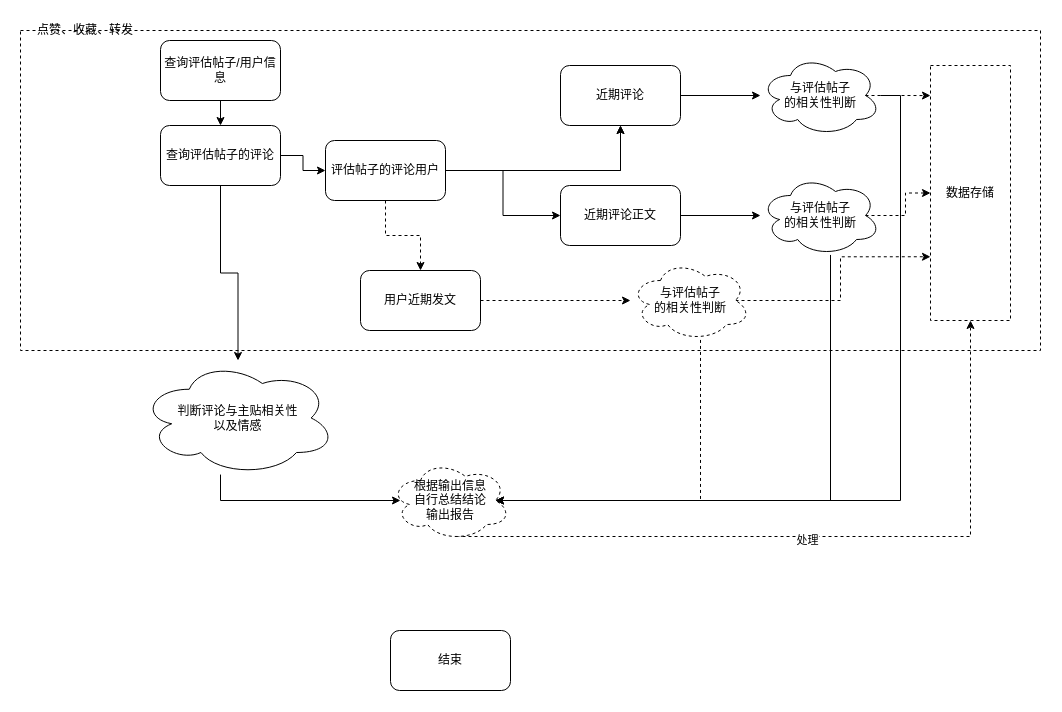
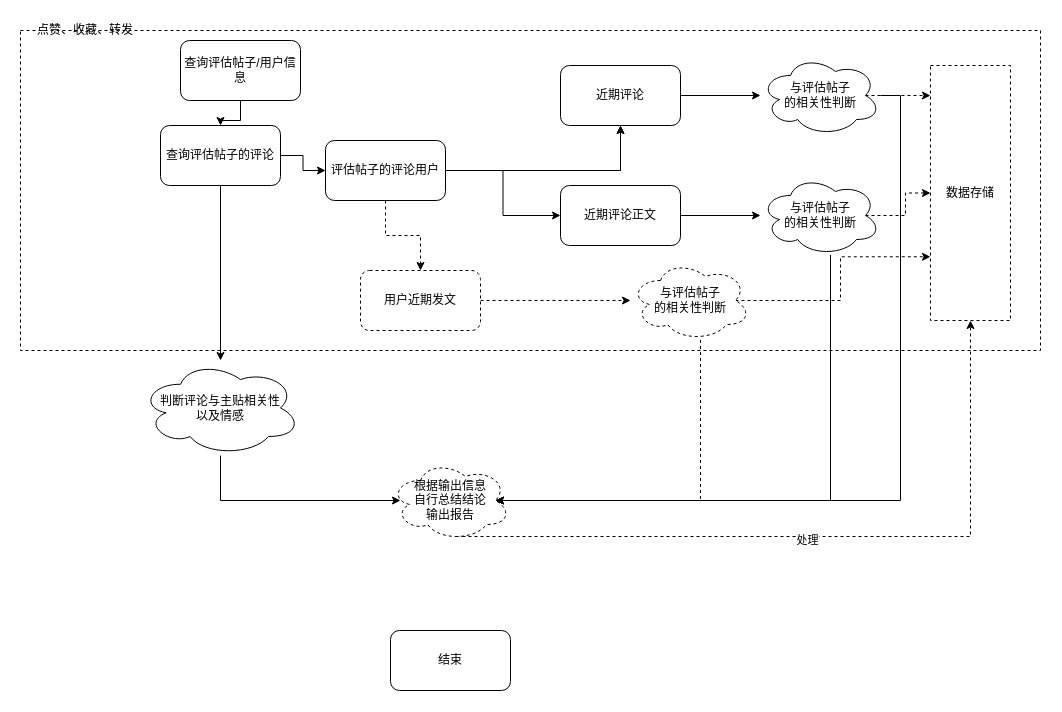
node "查询评估帖子/用户信息": moved (221, 71) -> (241, 71)
node "用户近期发文": style solid -> dashed
node "判断评论与主贴相关性 以及情感": size 195x115 -> 160x95
